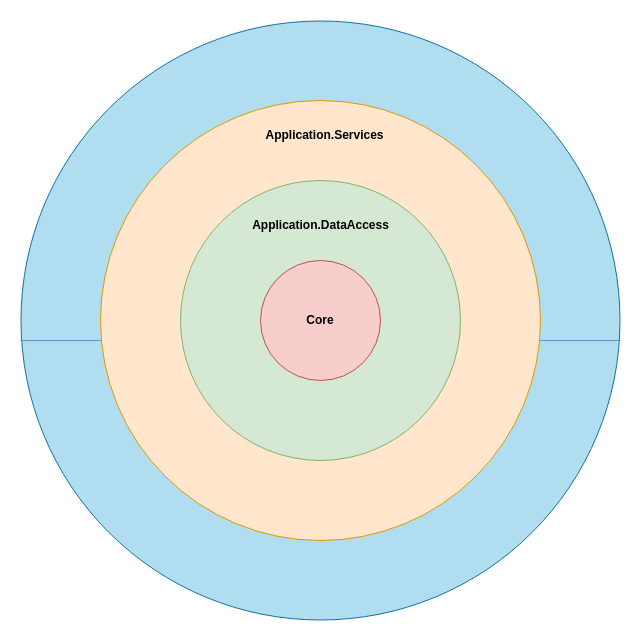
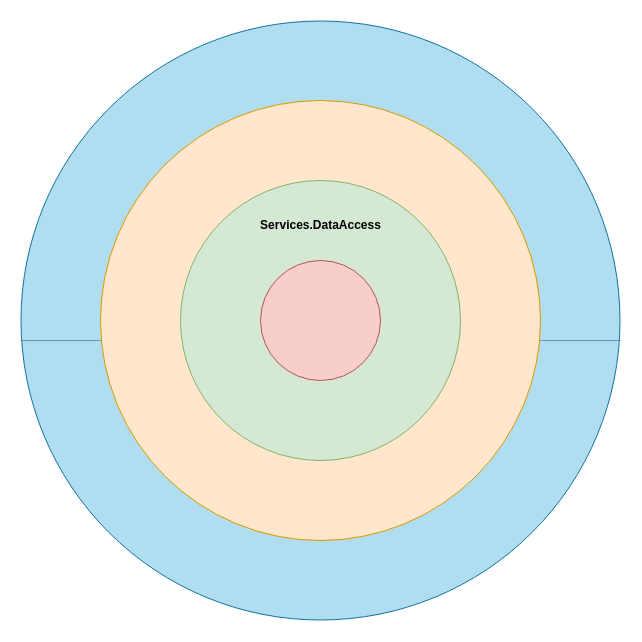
node "Application.Services": removed
node "Application.DataAccess": label "Application.DataAccess" -> "Services.DataAccess"
node "Core": removed
